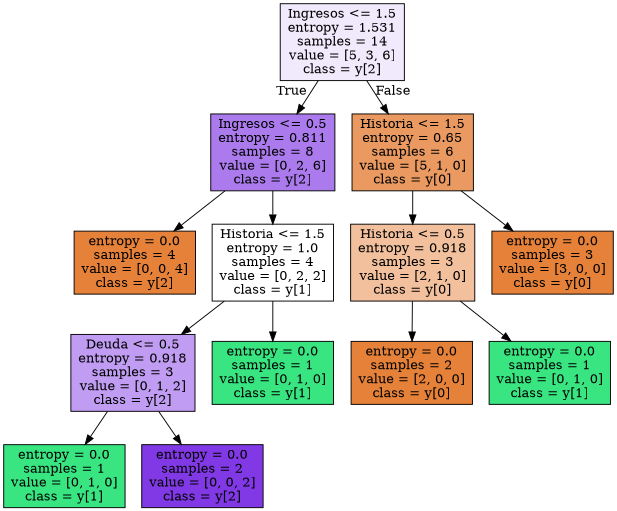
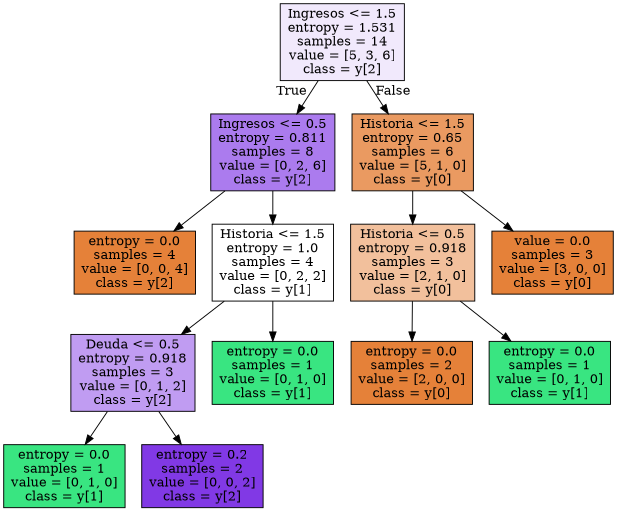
node "entropy = 0.0 samples = 3 value = [3, 0, 0] class = y[0]": label "entropy = 0.0 samples = 3 value = [3, 0, 0] class = y[0]" -> "value = 0.0 samples = 3 value = [3, 0, 0] class = y[0]"
node "entropy = 0.0 samples = 2 value = [0, 0, 2] class = y[2]": label "entropy = 0.0 samples = 2 value = [0, 0, 2] class = y[2]" -> "entropy = 0.2 samples = 2 value = [0, 0, 2] class = y[2]"
